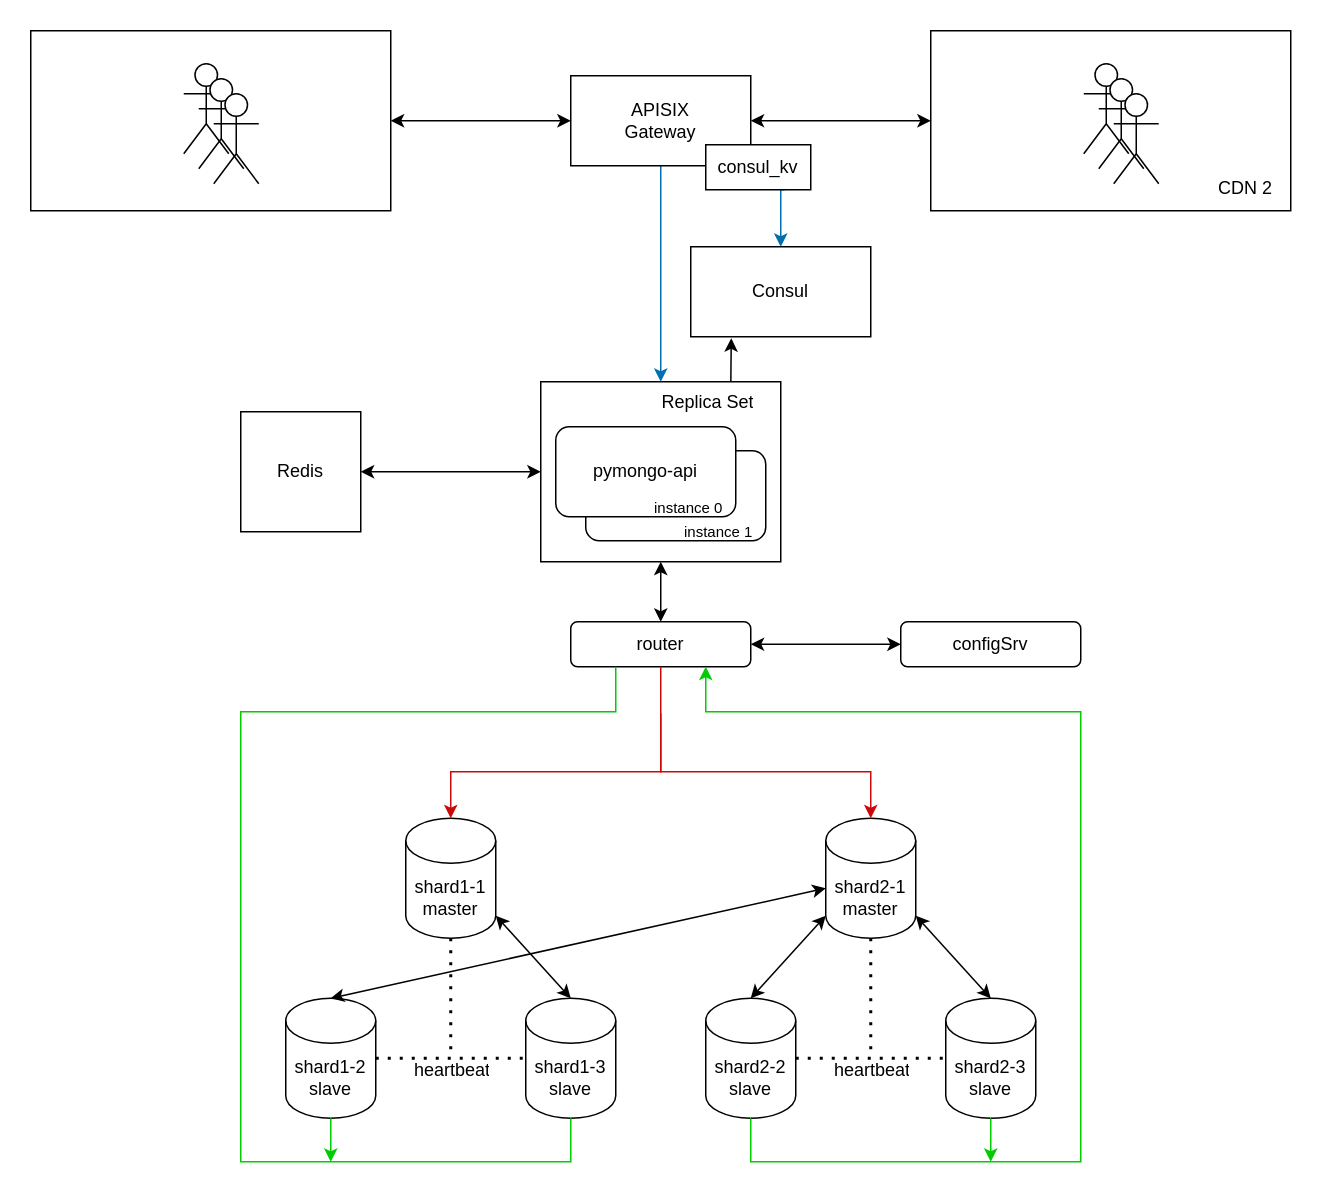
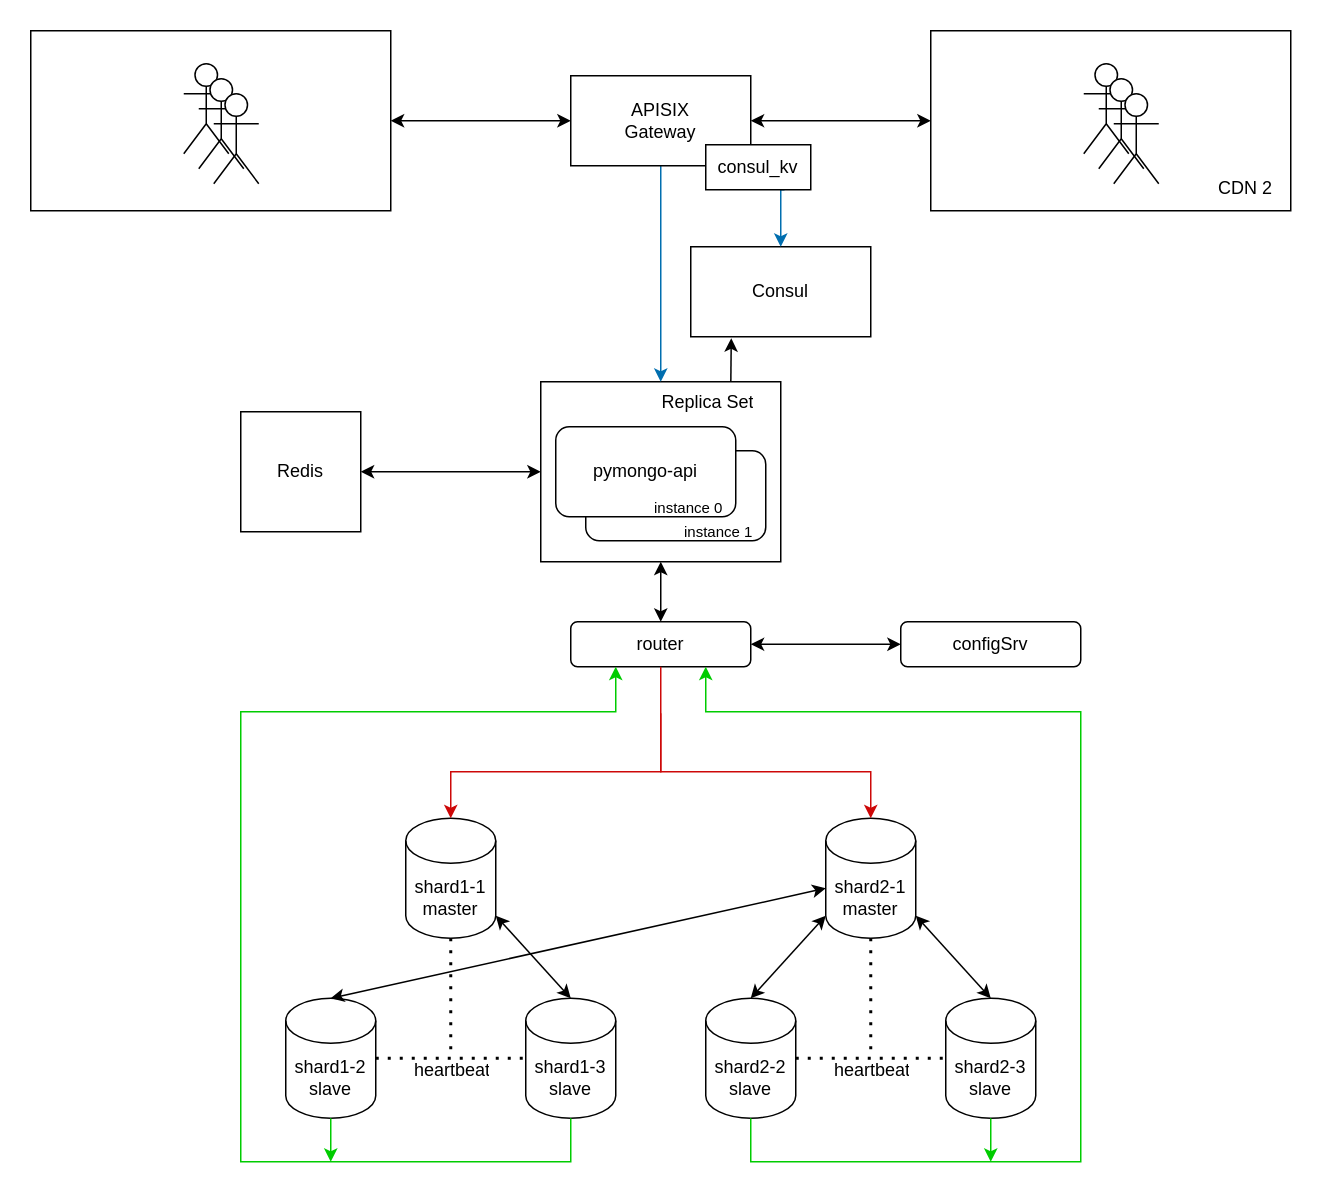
edge "router" -- "shard1-3 slave": arrowhead none -> classic
